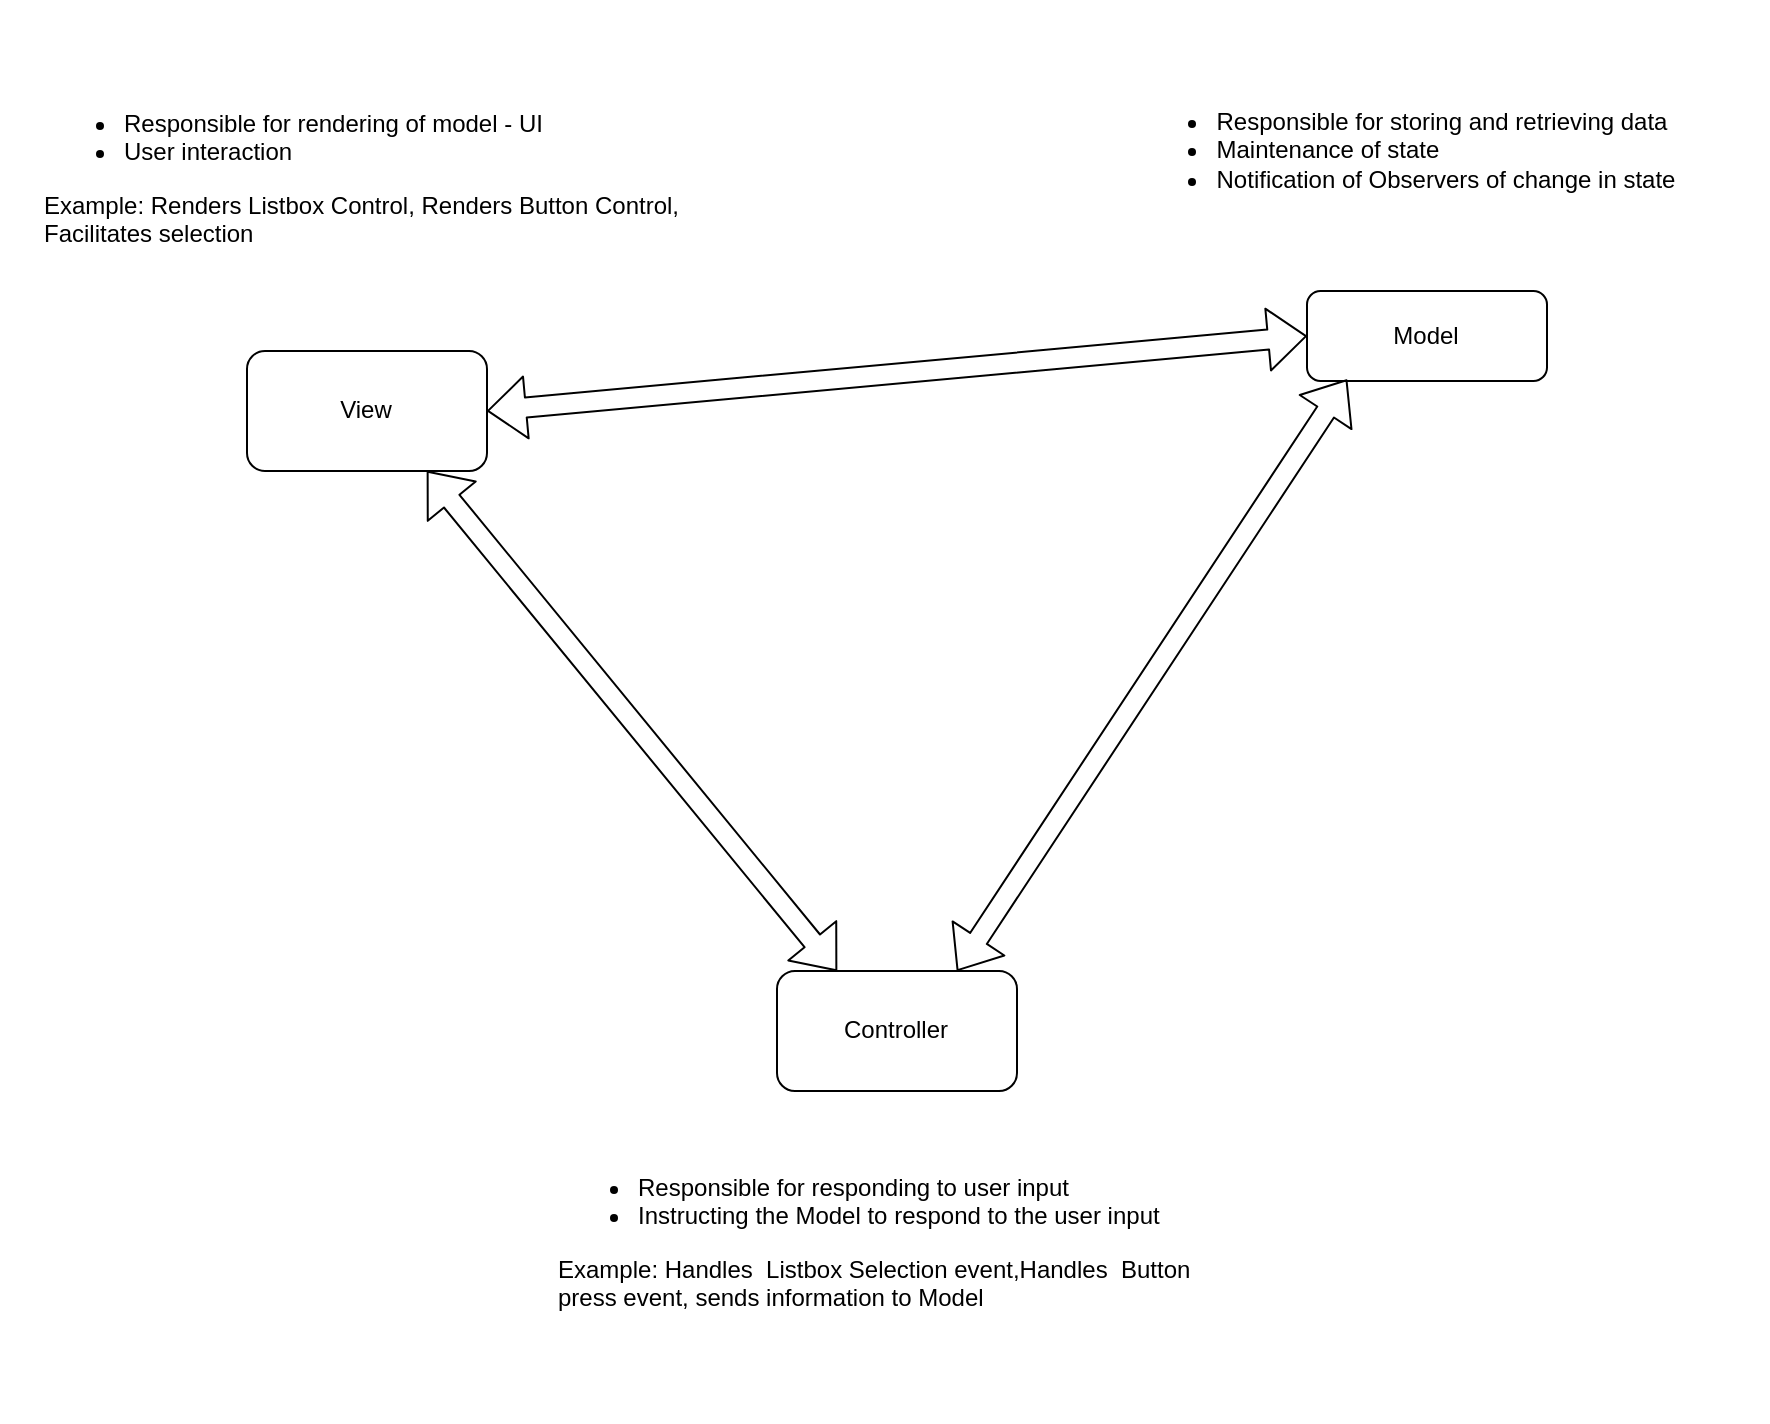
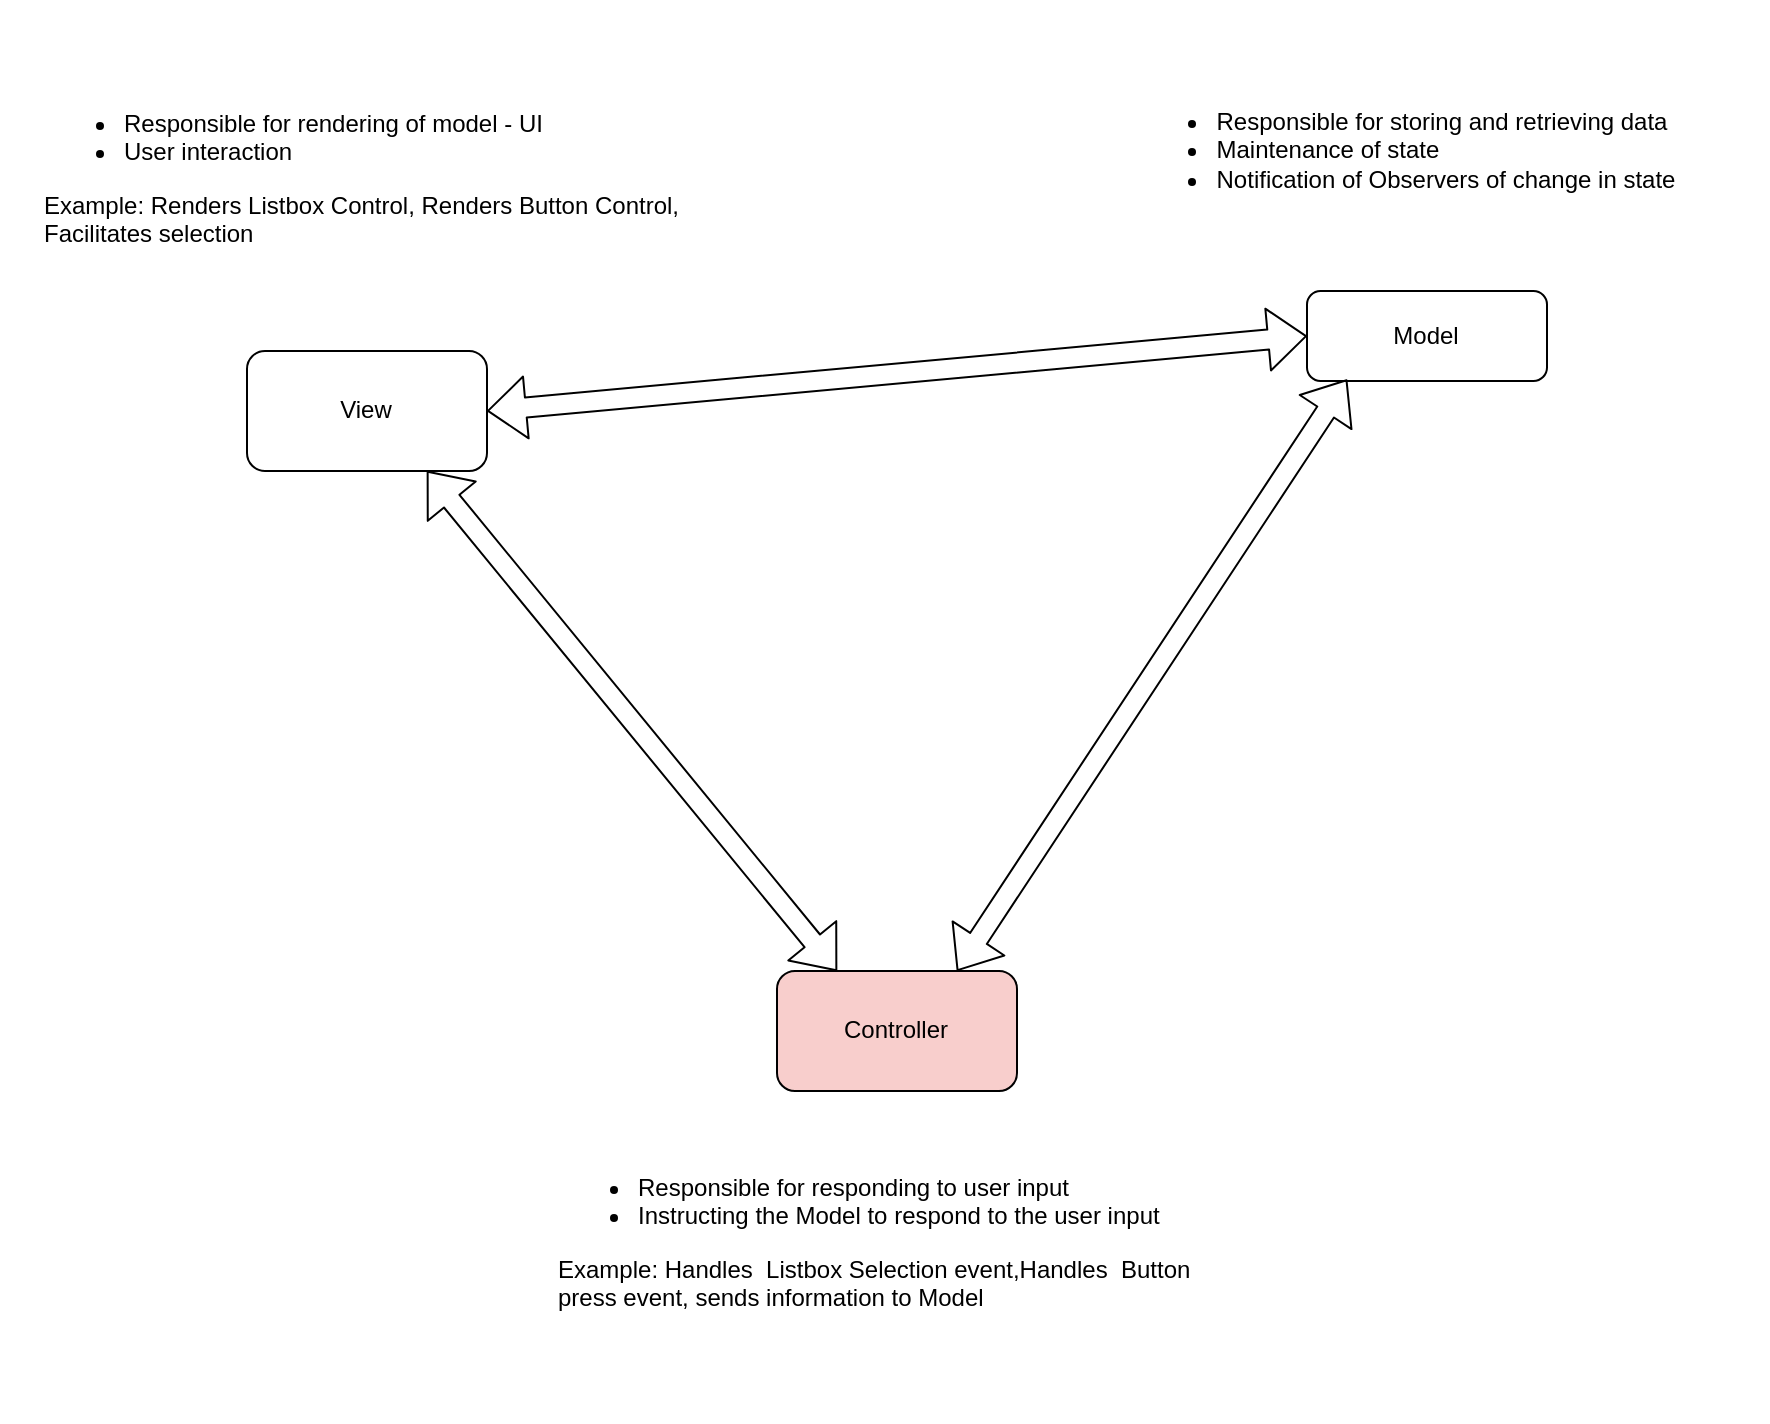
node "Controller": fillcolor #ffffff -> #f8cecc
